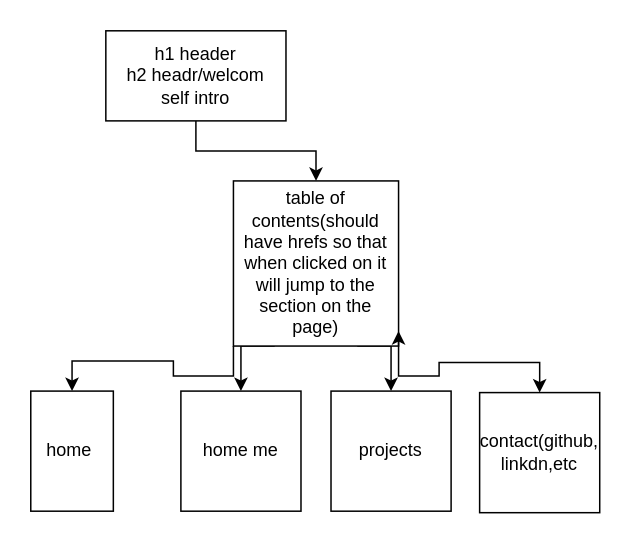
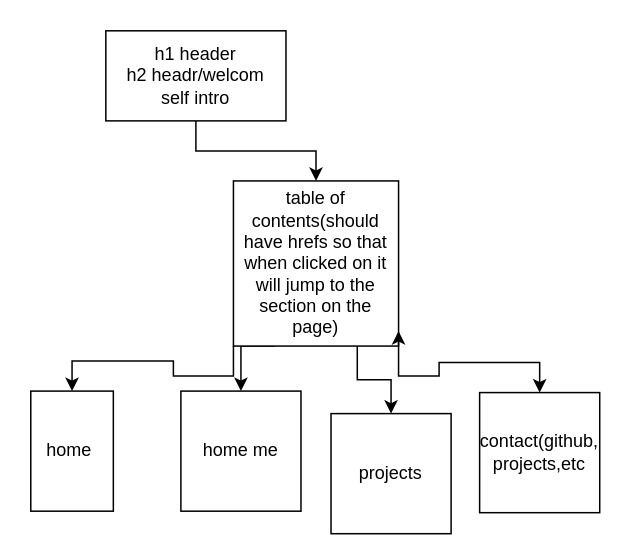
node "projects": moved (391, 451) -> (391, 473)
node "contact(github, linkdn,etc": label "contact(github, linkdn,etc" -> "contact(github, projects,etc"
